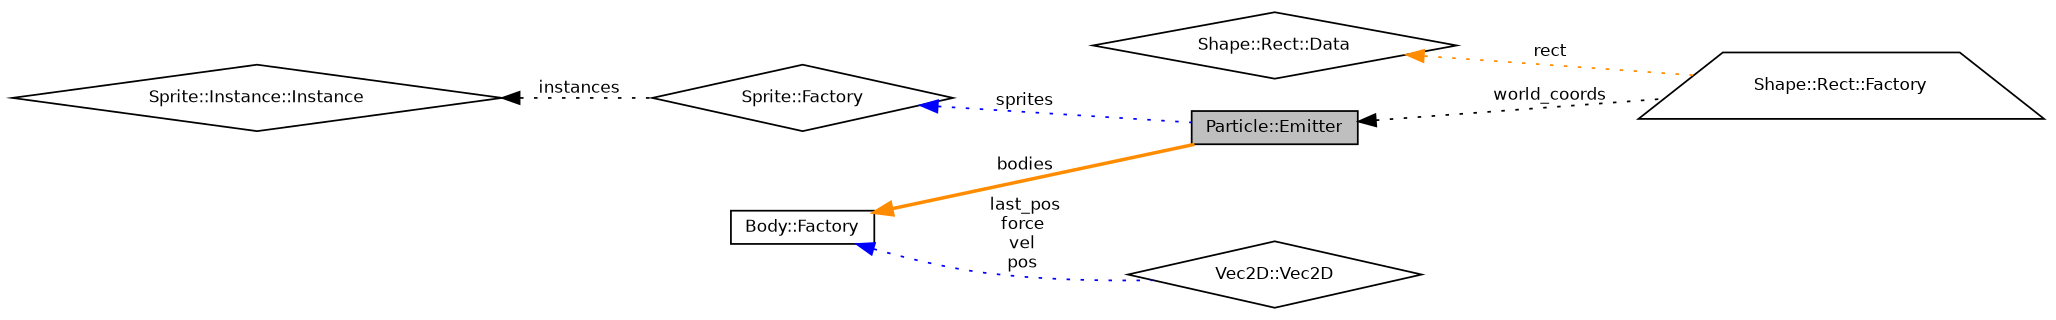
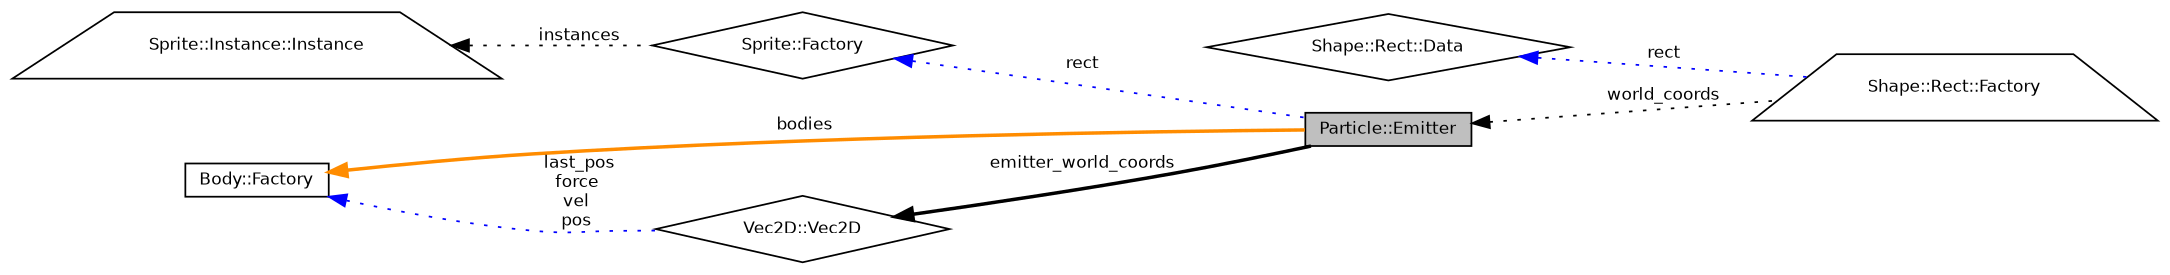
edge "Shape::Rect::Factory" -> "Shape::Rect::Data": color darkorange -> blue
node "Sprite::Instance::Instance": shape diamond -> trapezium
edge "Particle::Emitter" -> "Sprite::Factory": label " sprites" -> " rect"
edge "Particle::Emitter" -> "Vec2D::Vec2D": added, label "emitter_world_coords"
